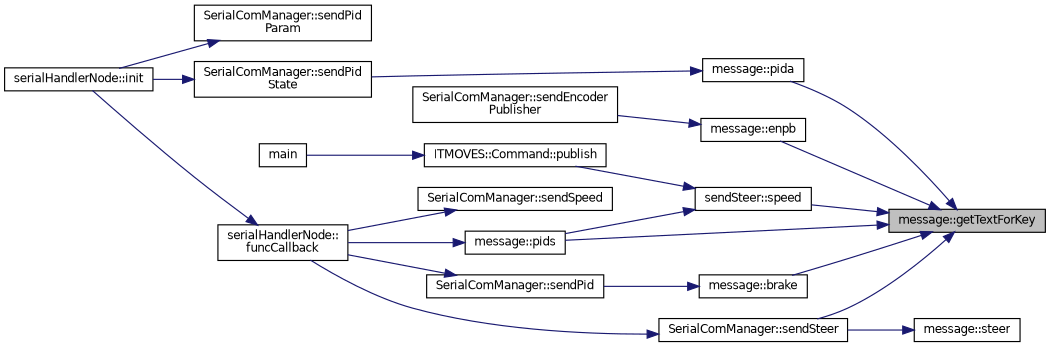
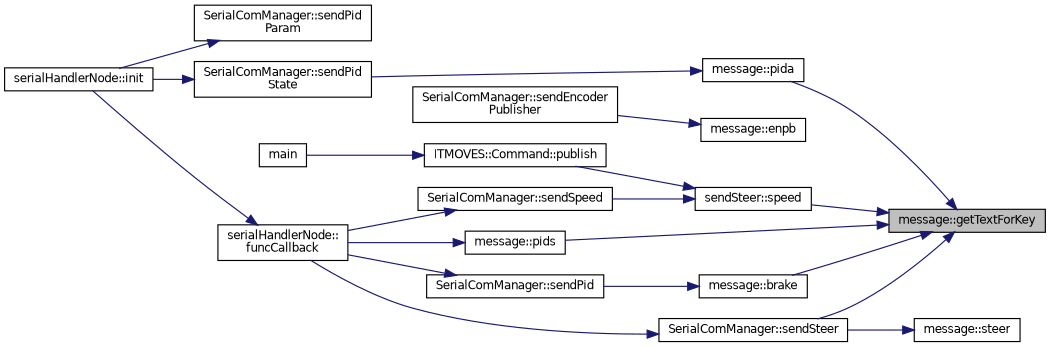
edge "message::enpb" -> "message::getTextForKey": removed
edge "message::pids" -> "sendSteer::speed": now "SerialComManager::sendSpeed" -> "sendSteer::speed"
